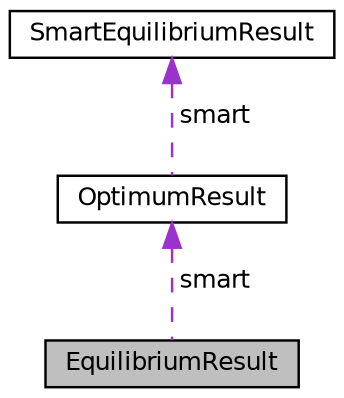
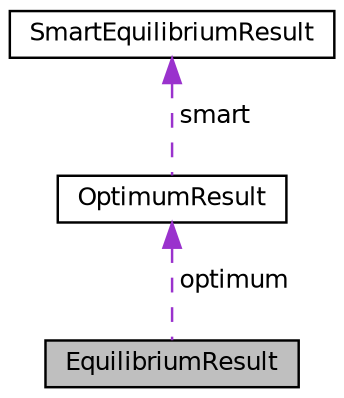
edge "EquilibriumResult" -> "OptimumResult": label " smart" -> " optimum"
